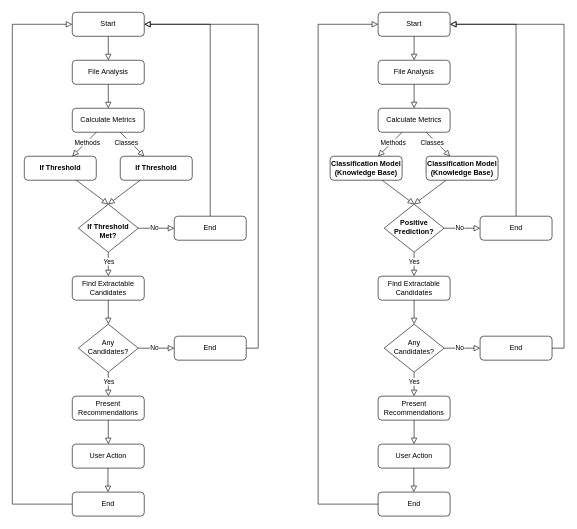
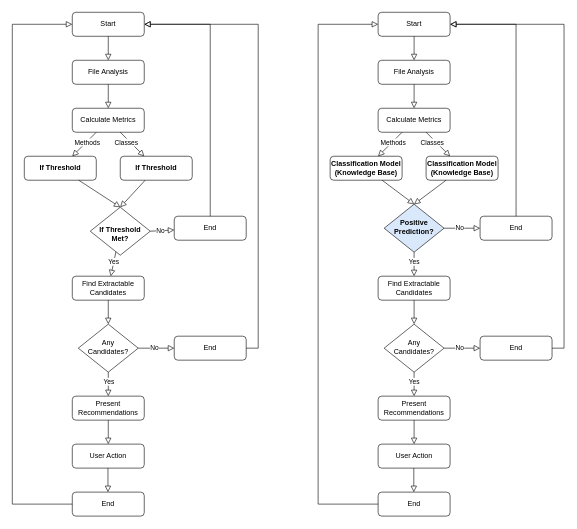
node "If Threshold Met?": moved (108, 228) -> (120, 231)
node "Positive Prediction?": fillcolor #ffffff -> #dae8fc
